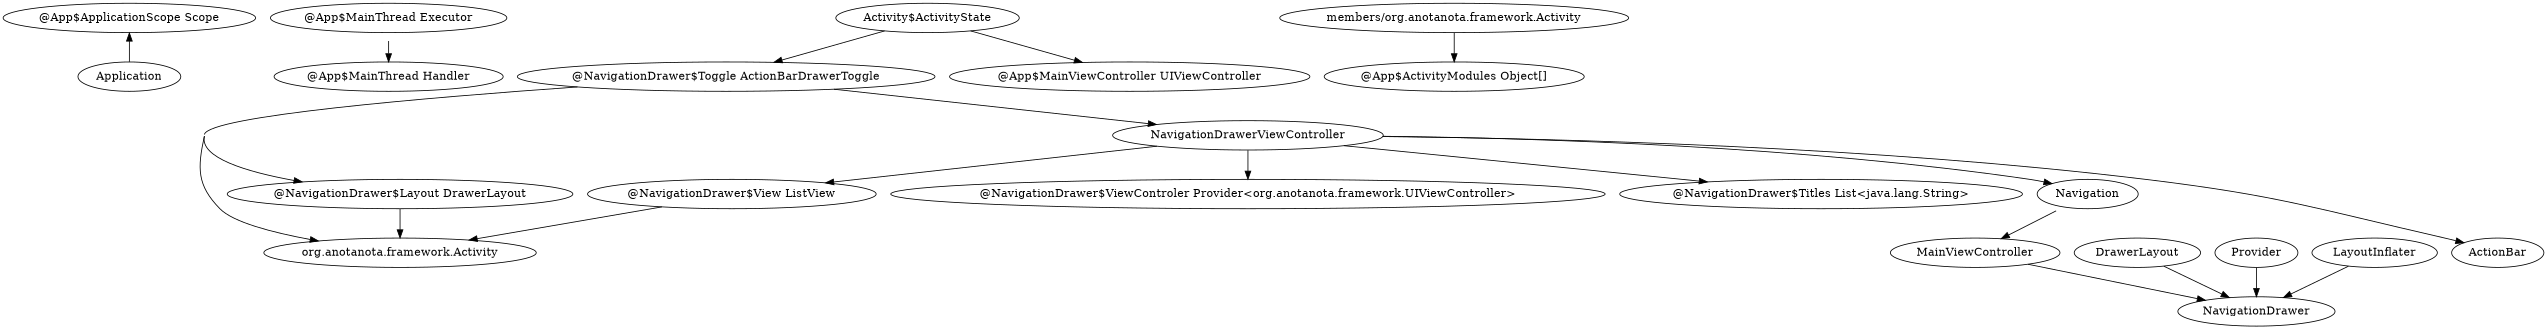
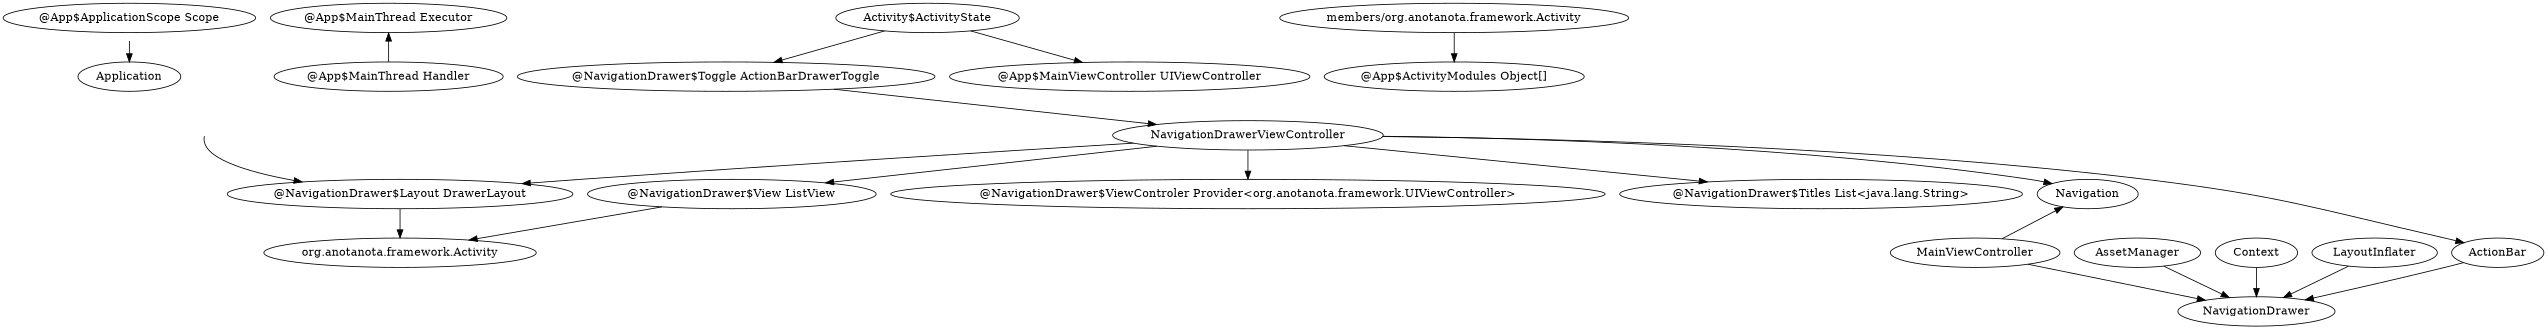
edge "@App$MainThread Executor" -> "@App$MainThread Handler": reversed
edge "Application" -> "@App$ApplicationScope Scope": reversed
edge "@NavigationDrawer$Toggle ActionBarDrawerToggle" -> "org.anotanota.framework.Activity": removed
edge "NavigationDrawerViewController" -> "@NavigationDrawer$Layout DrawerLayout": added
edge "Navigation" -> "MainViewController": reversed
node "DrawerLayout": label "DrawerLayout" -> "AssetManager"
node "Provider": label "Provider" -> "Context"
edge "ActionBar" -> "NavigationDrawer": added
